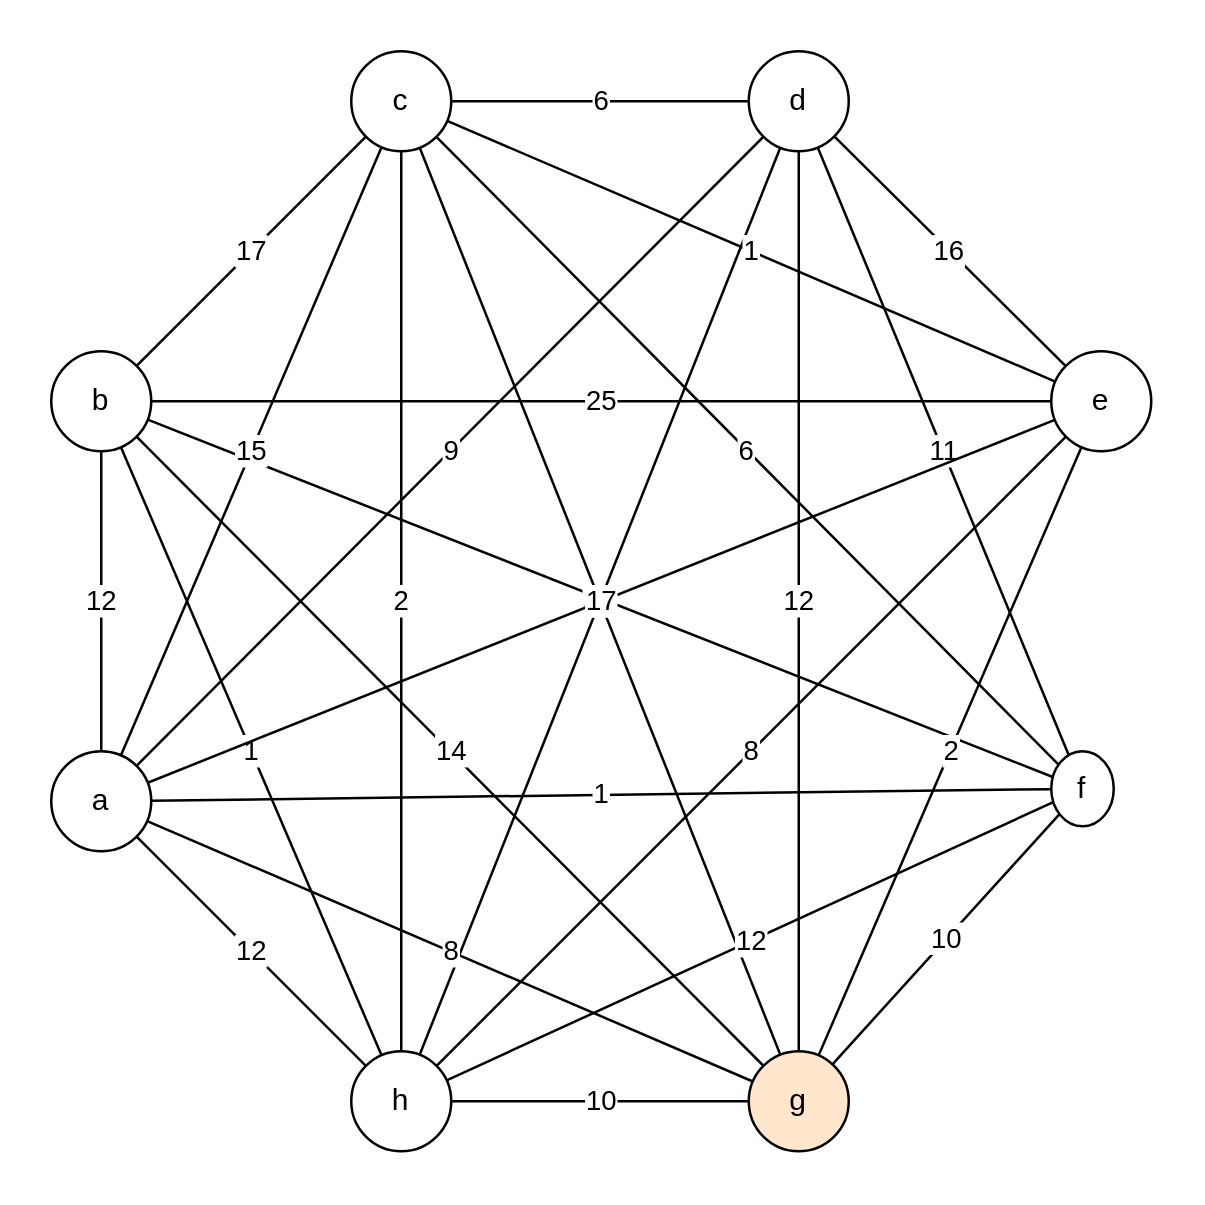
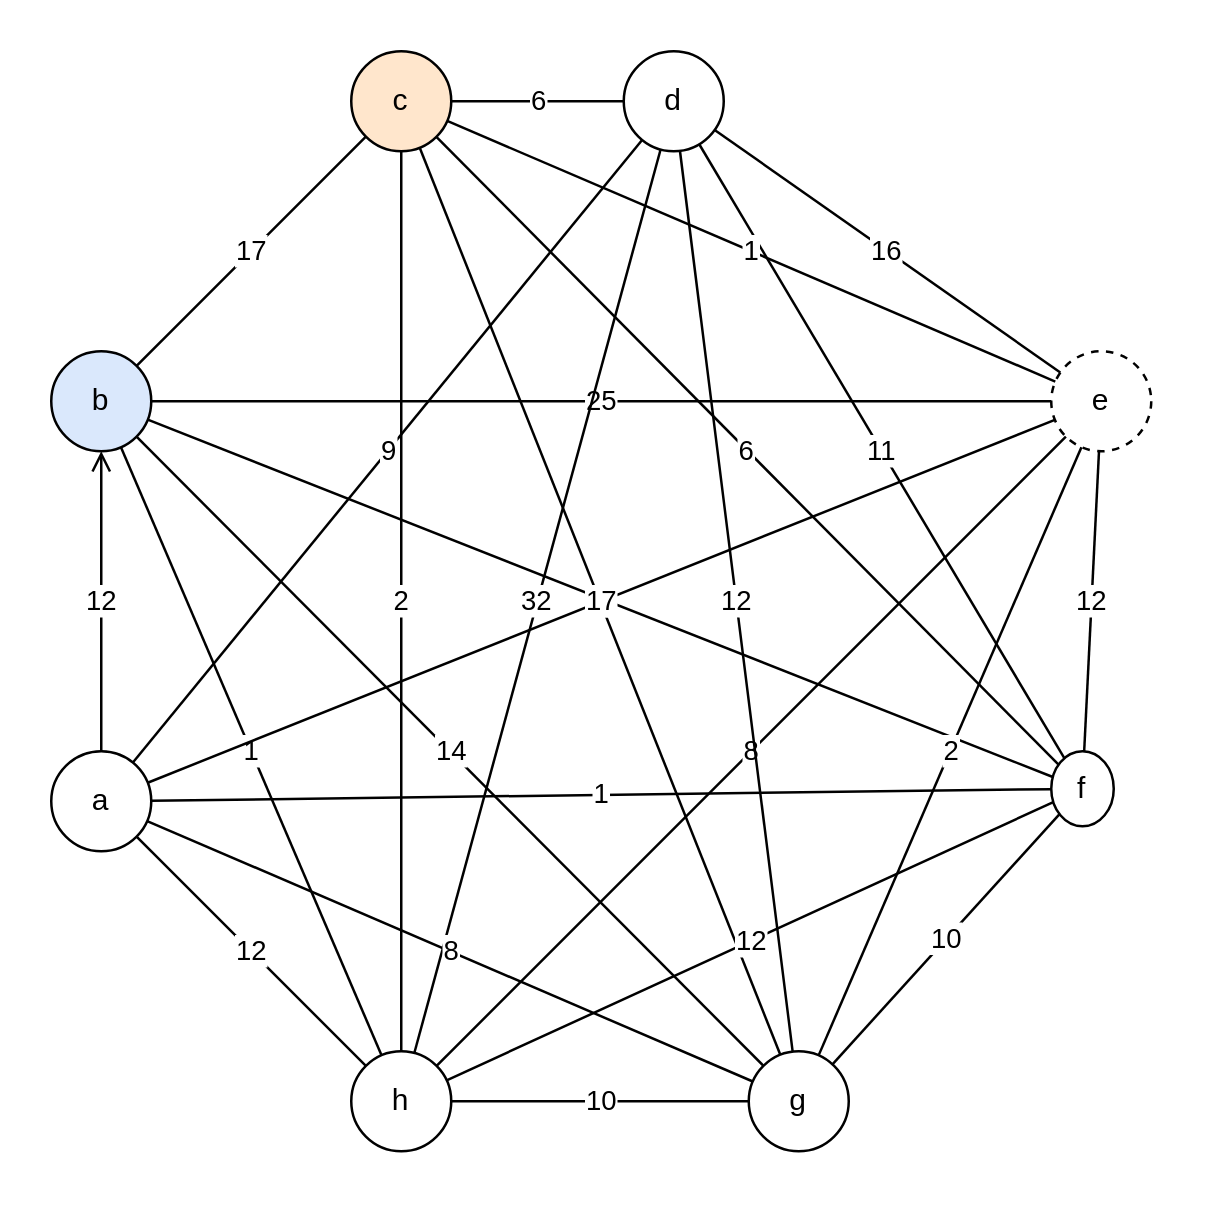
node "c": fillcolor #ffffff -> #ffe6cc
node "d": moved (799, 101) -> (674, 101)
edge "c" -- "a": removed, label "15"
node "b": fillcolor #ffffff -> #dae8fc
node "e": style solid -> dashed
edge "b" -- "a": arrowhead none -> open
edge "e" -- "f": added, label "12"
node "g": fillcolor #ffe6cc -> #ffffff
